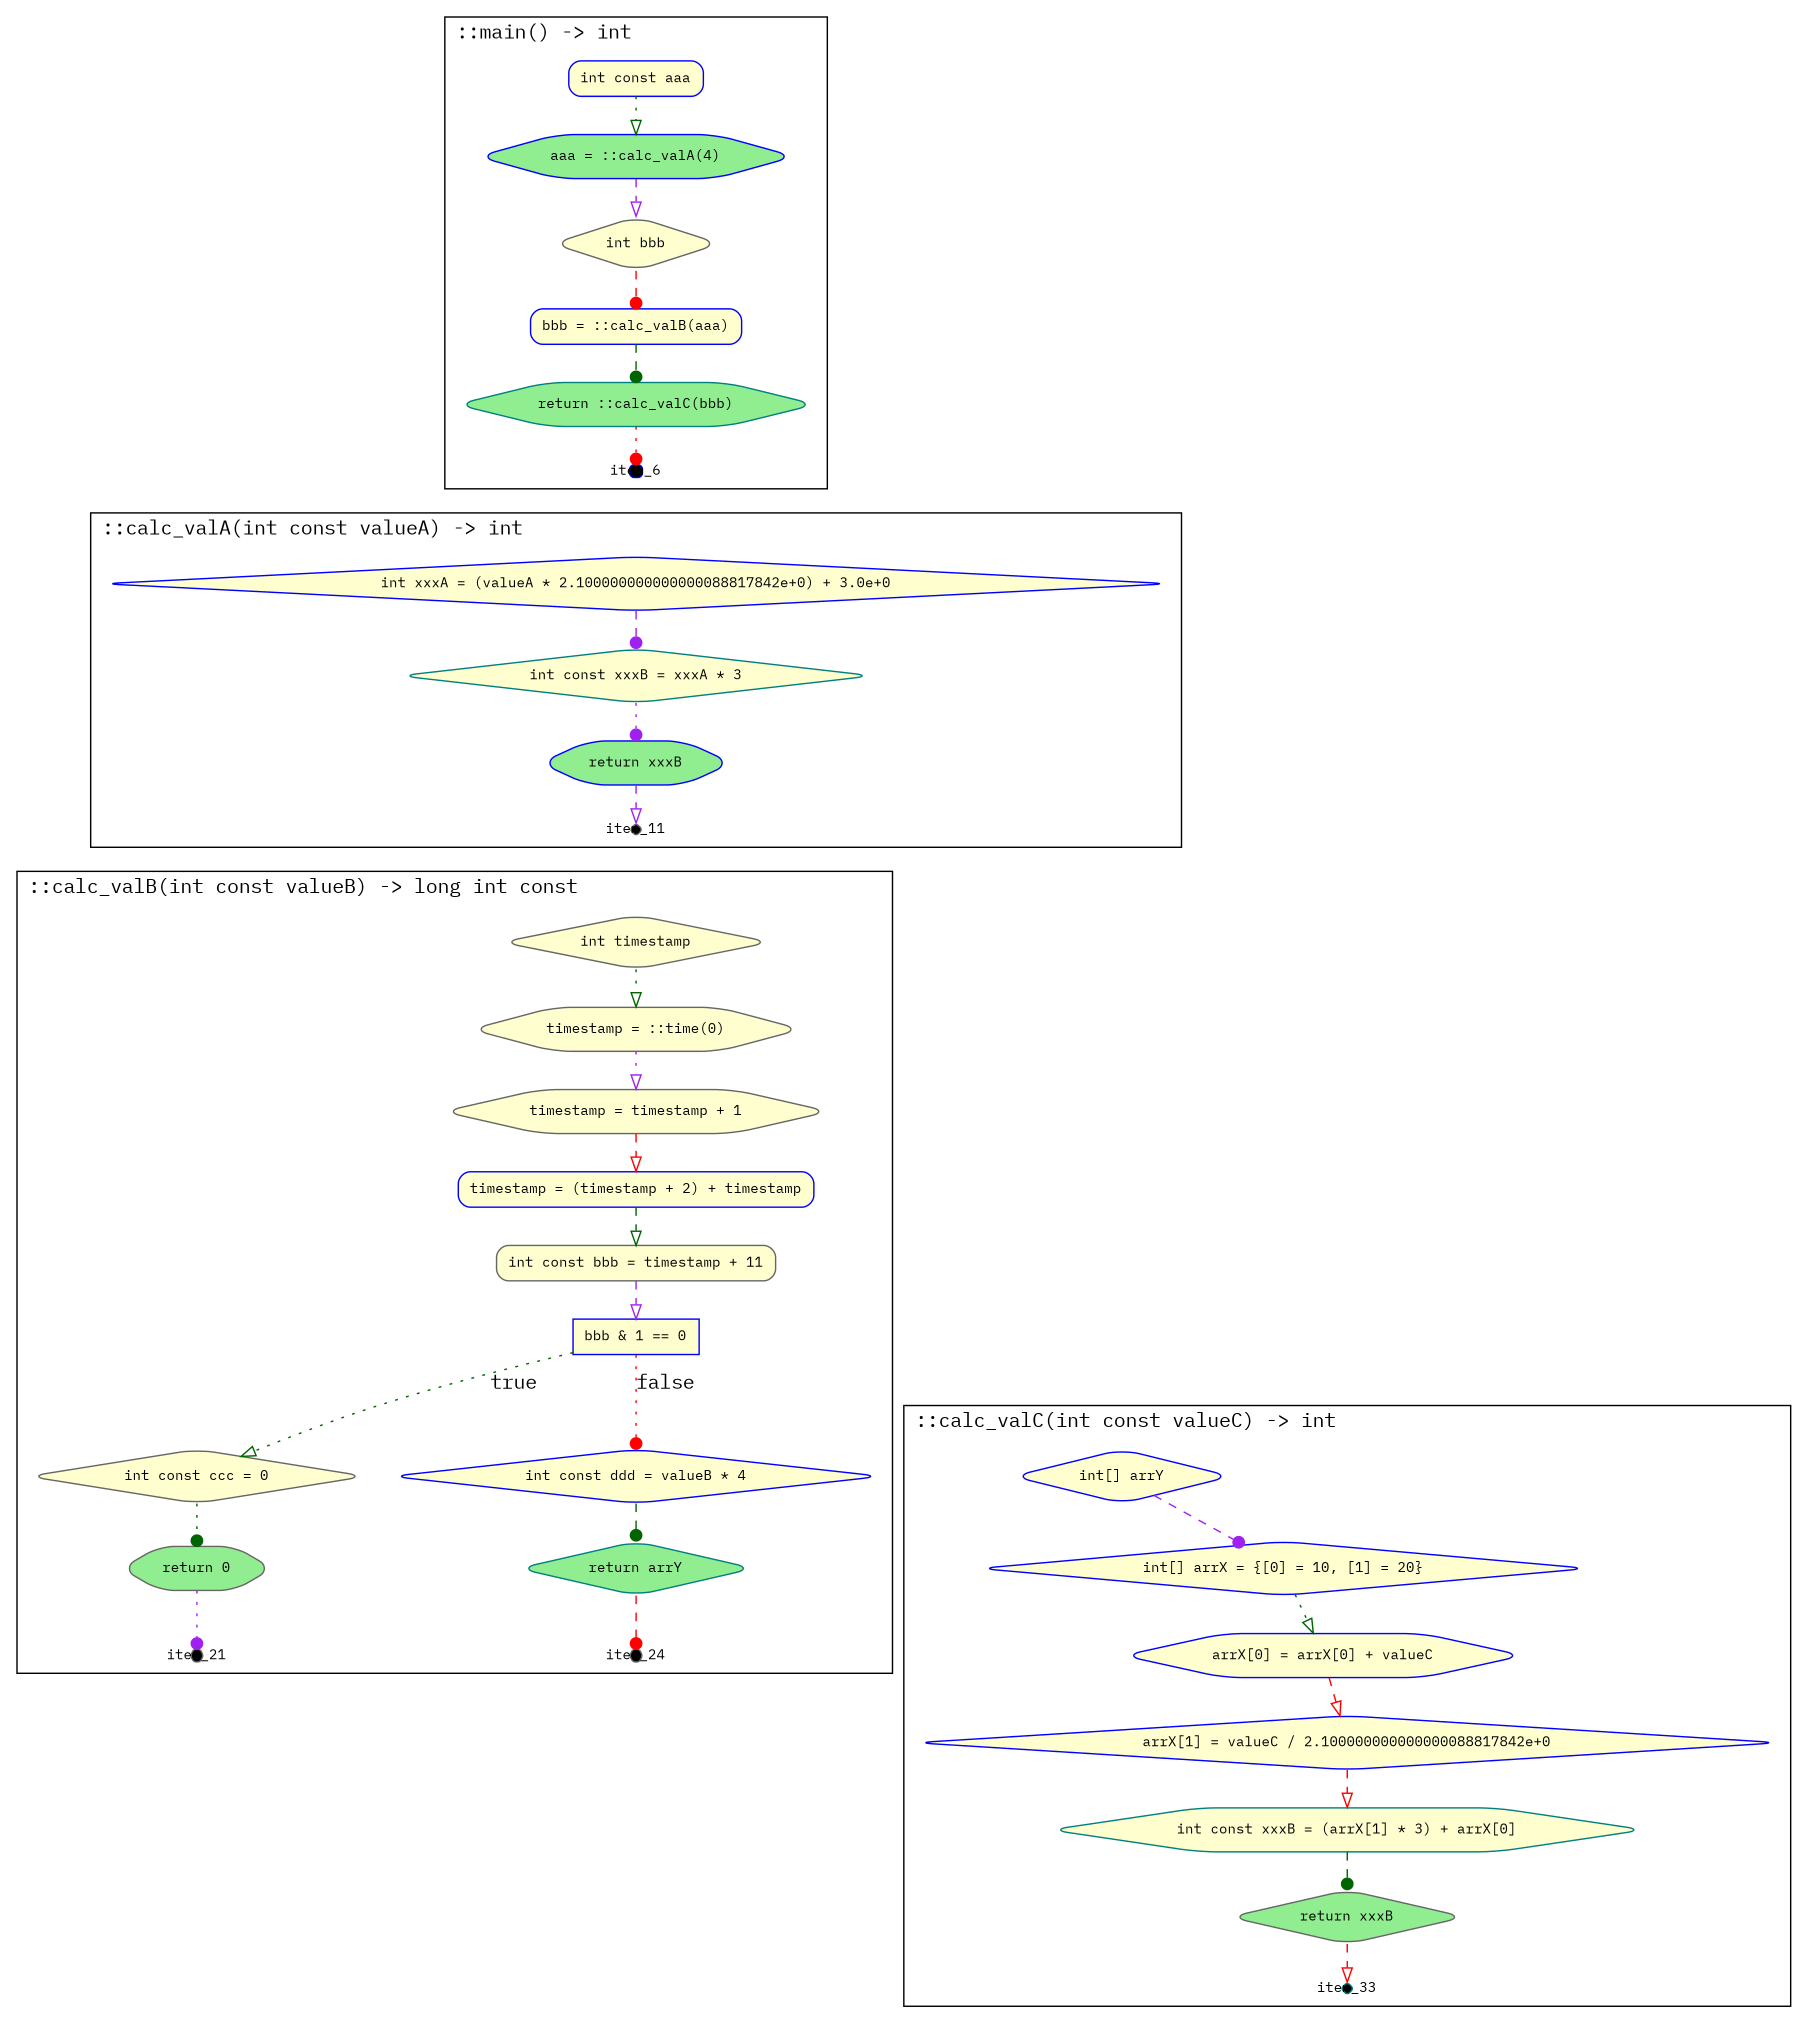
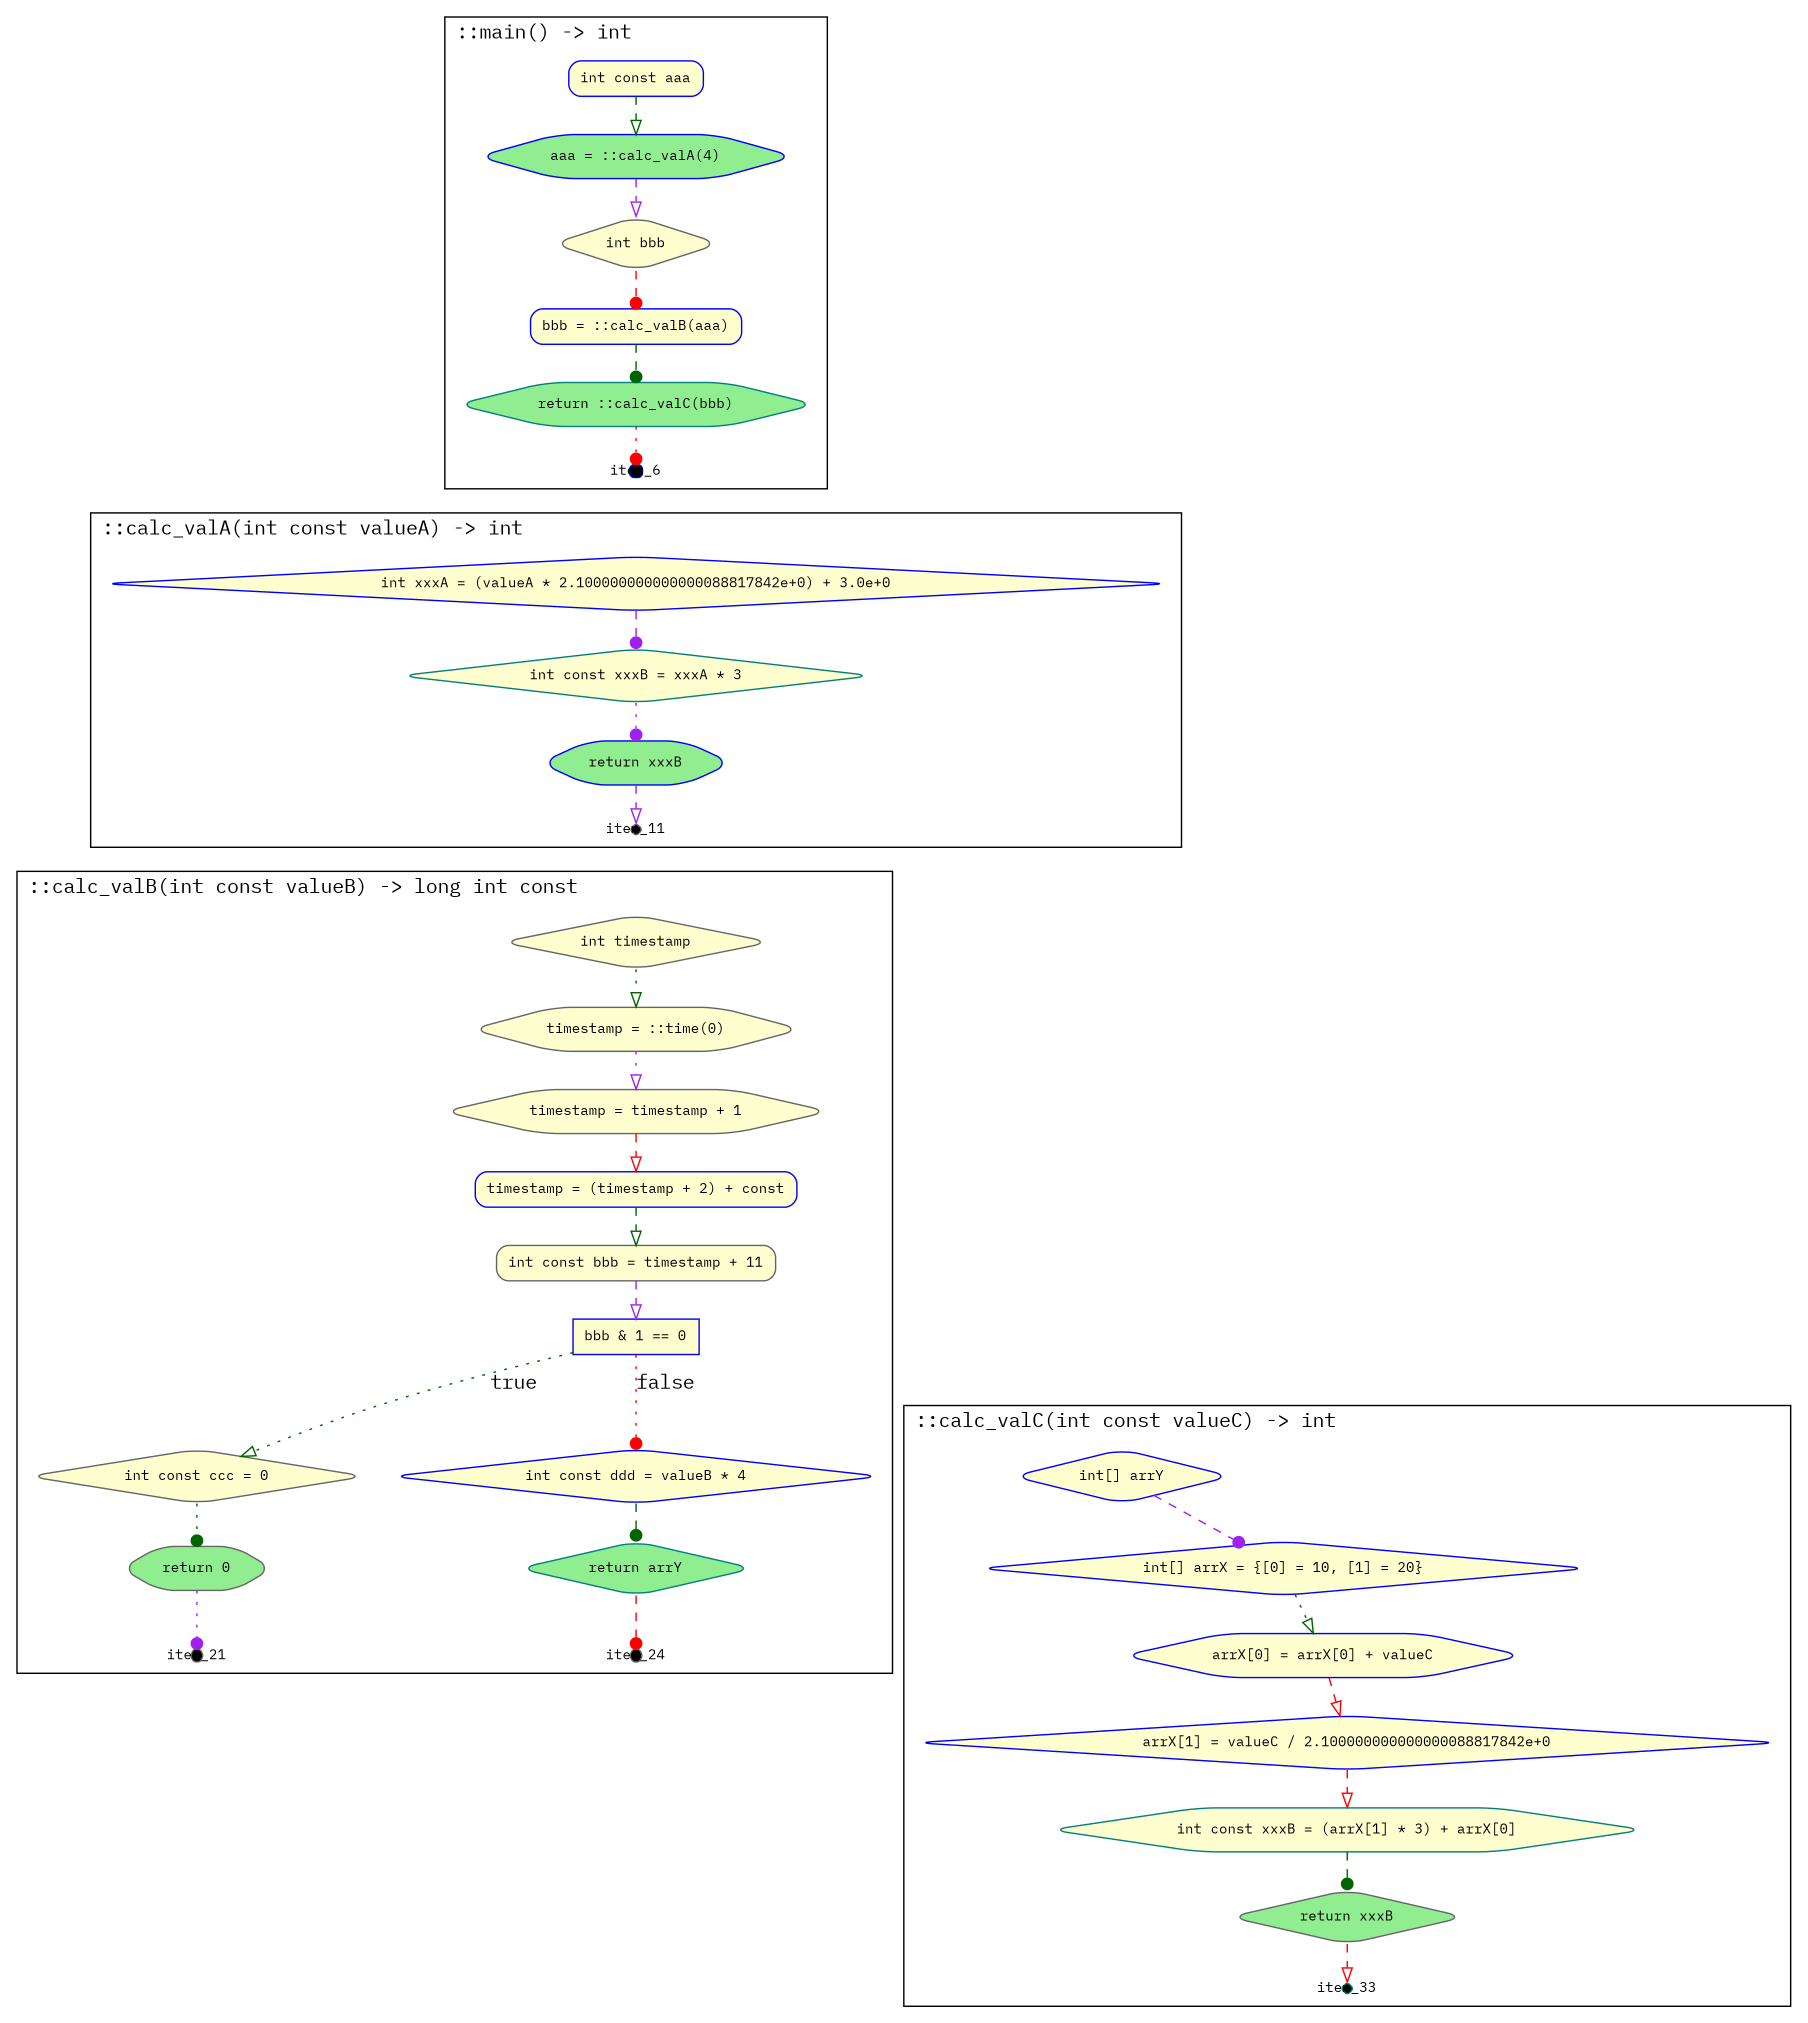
edge "int const aaa" -> "aaa = ::calc_valA(4)": style dotted -> dashed
node "timestamp = (timestamp + 2) + timestamp": label "timestamp = (timestamp + 2) + timestamp" -> "timestamp = (timestamp + 2) + const"
